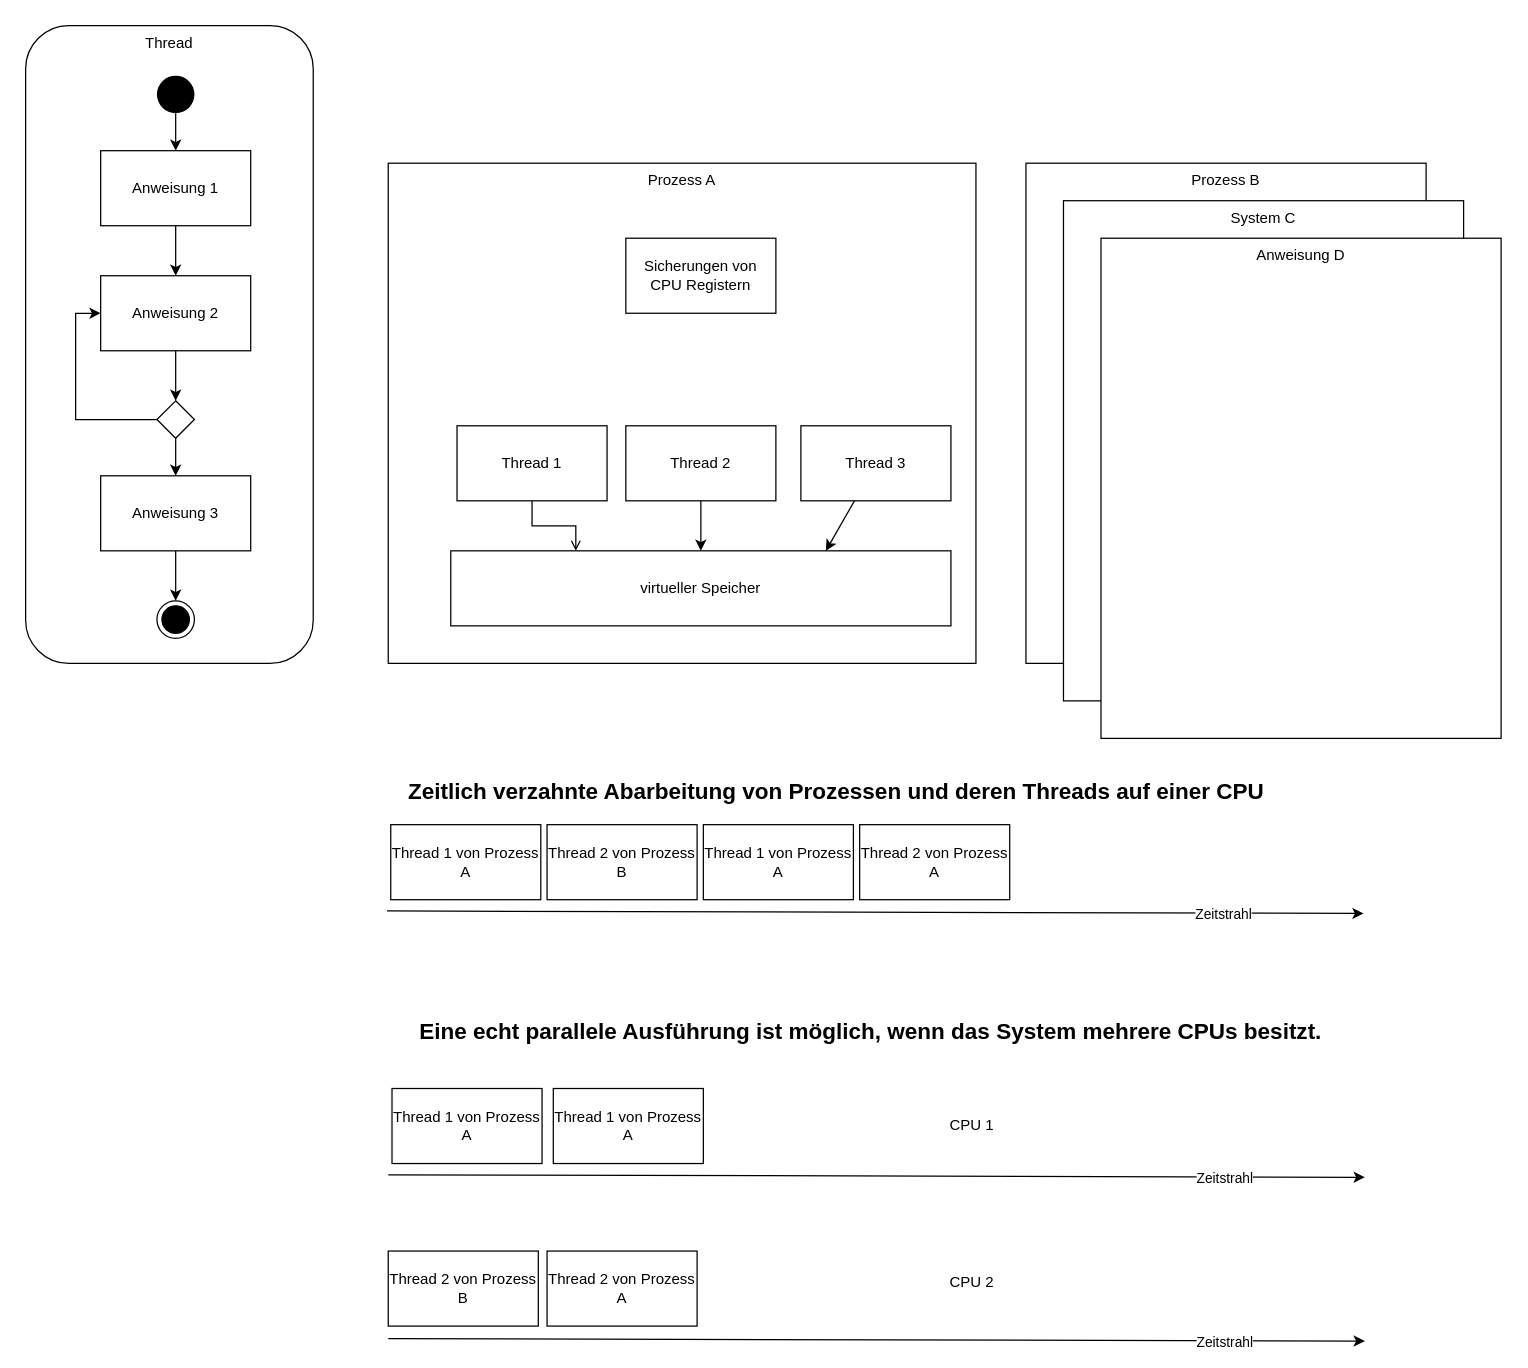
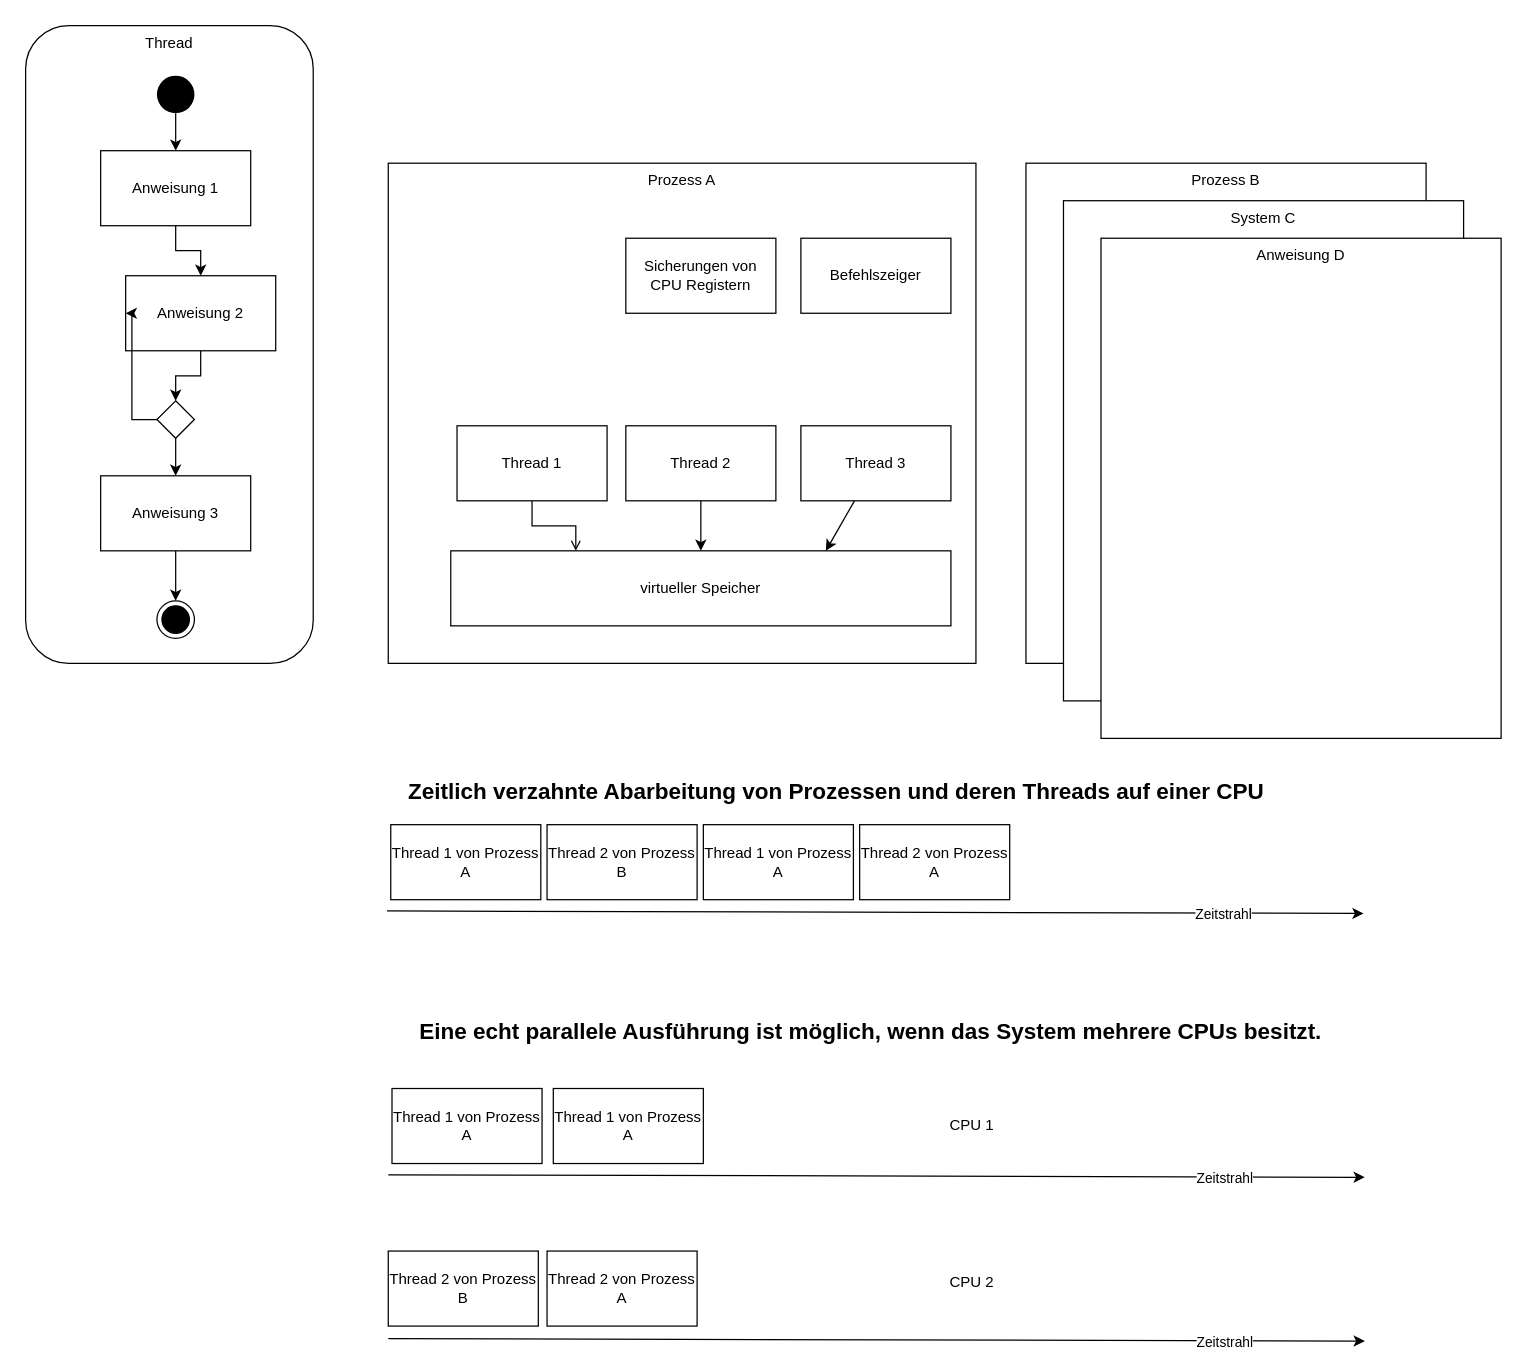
node "Befehlszeiger": added
node "Anweisung 2": moved (176, 313) -> (201, 313)
